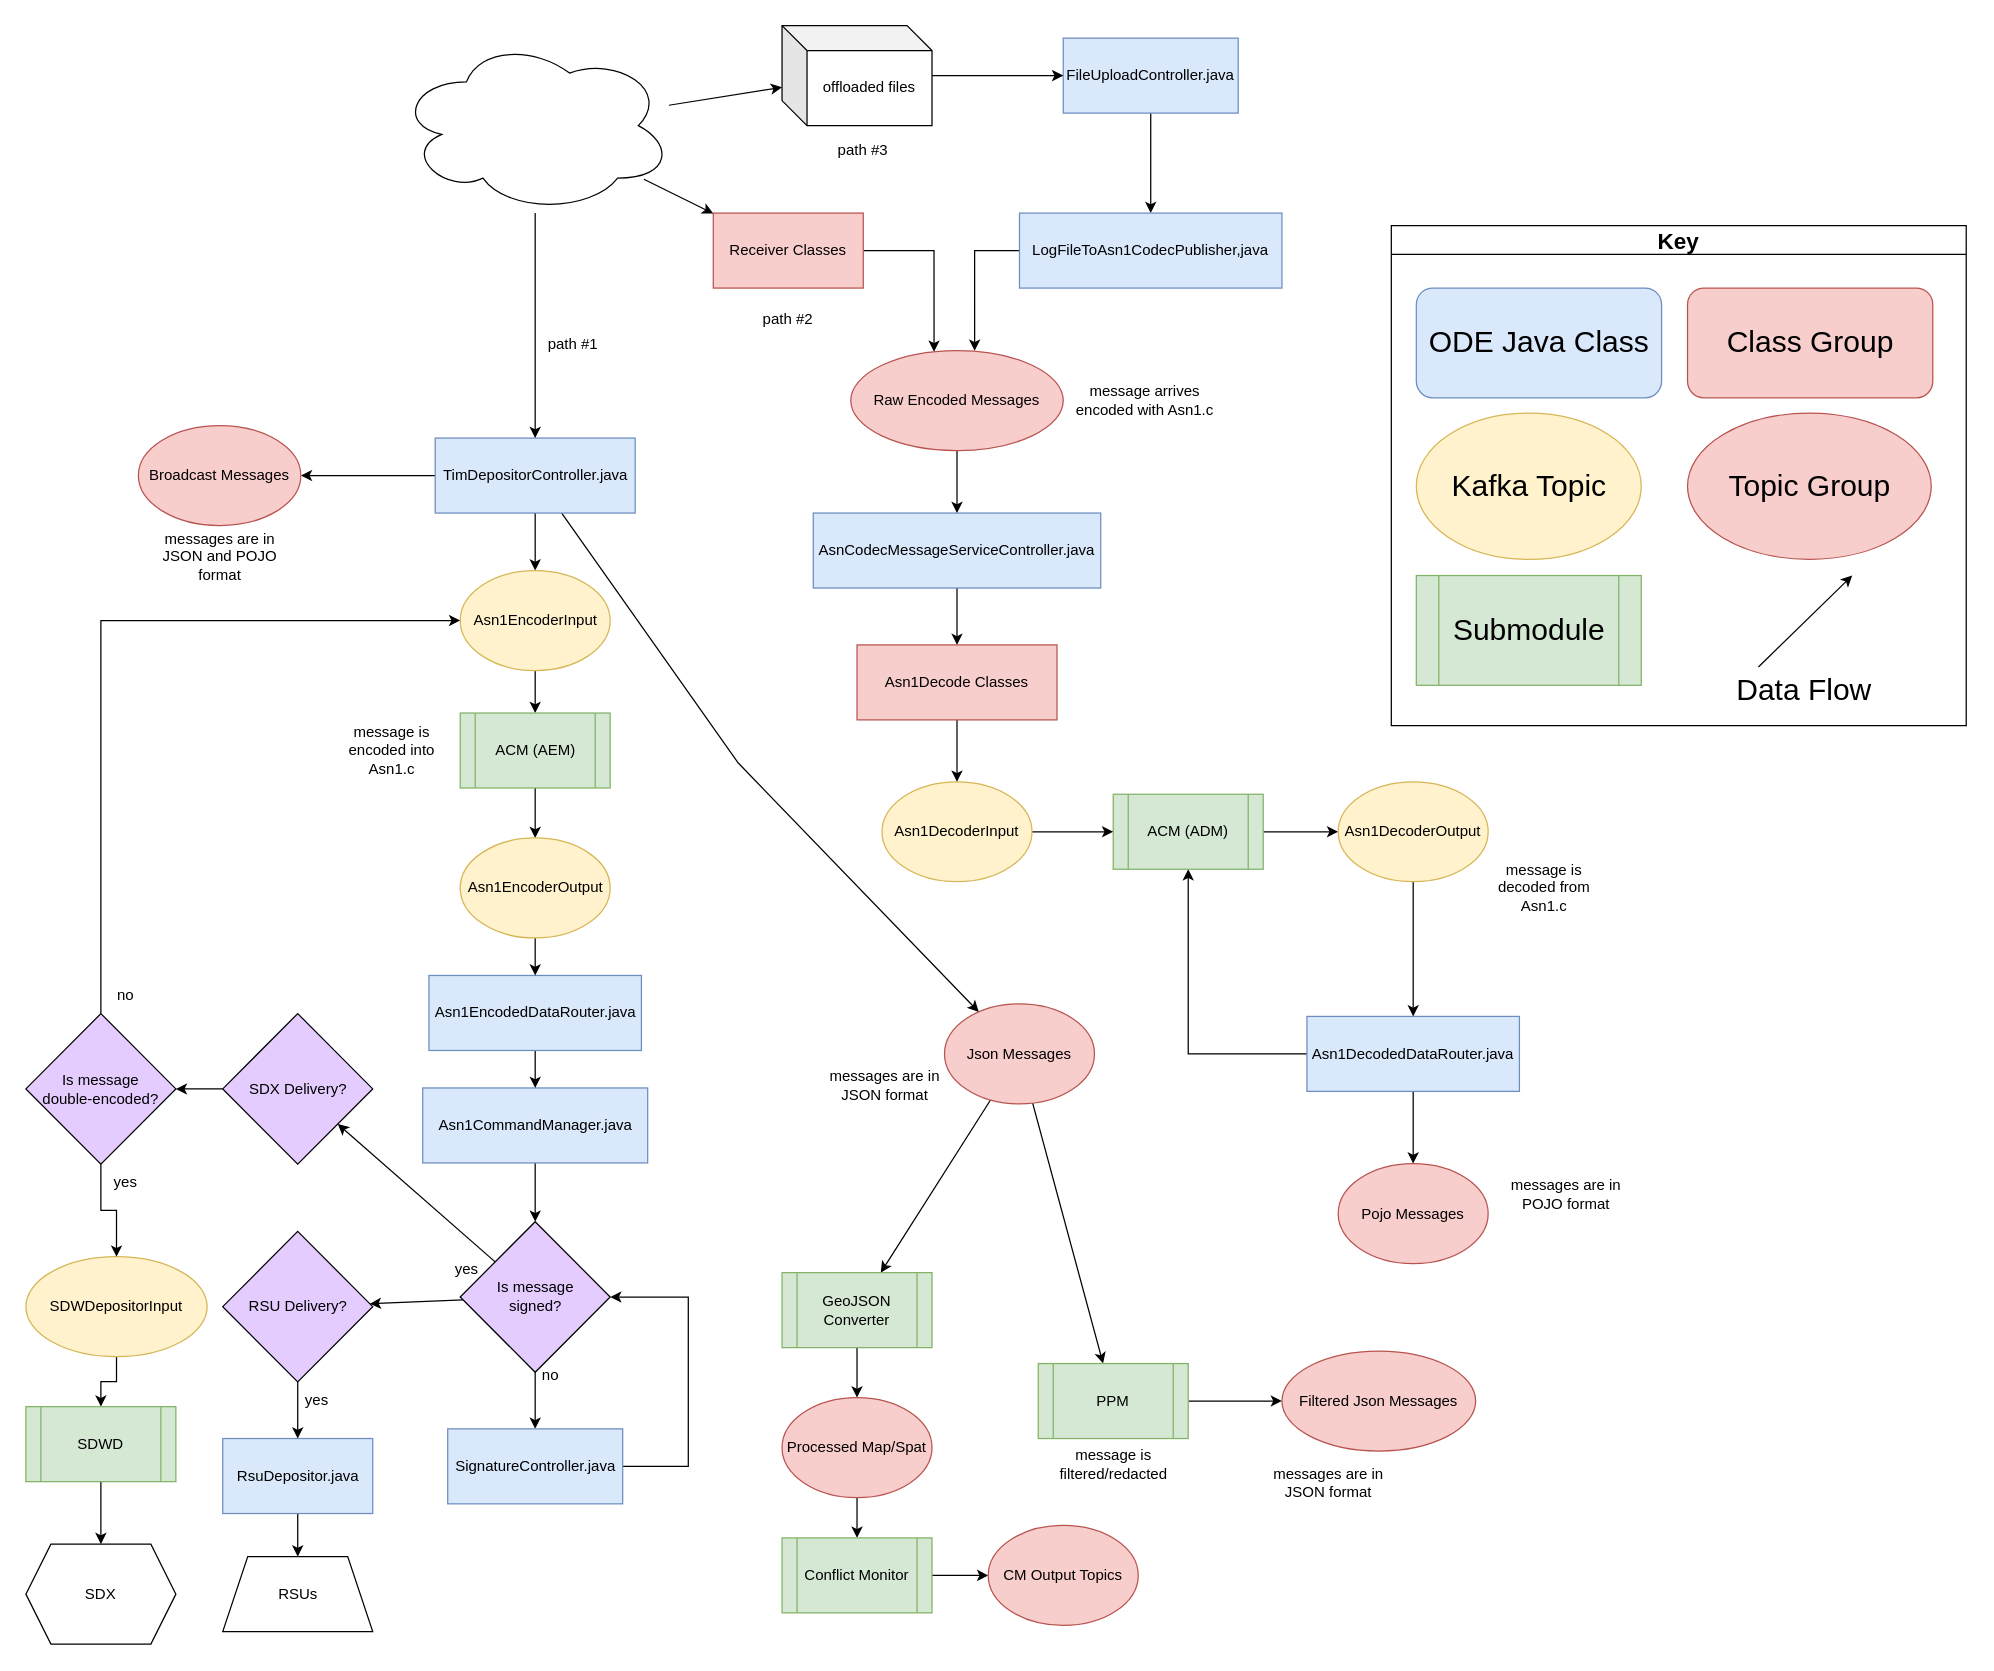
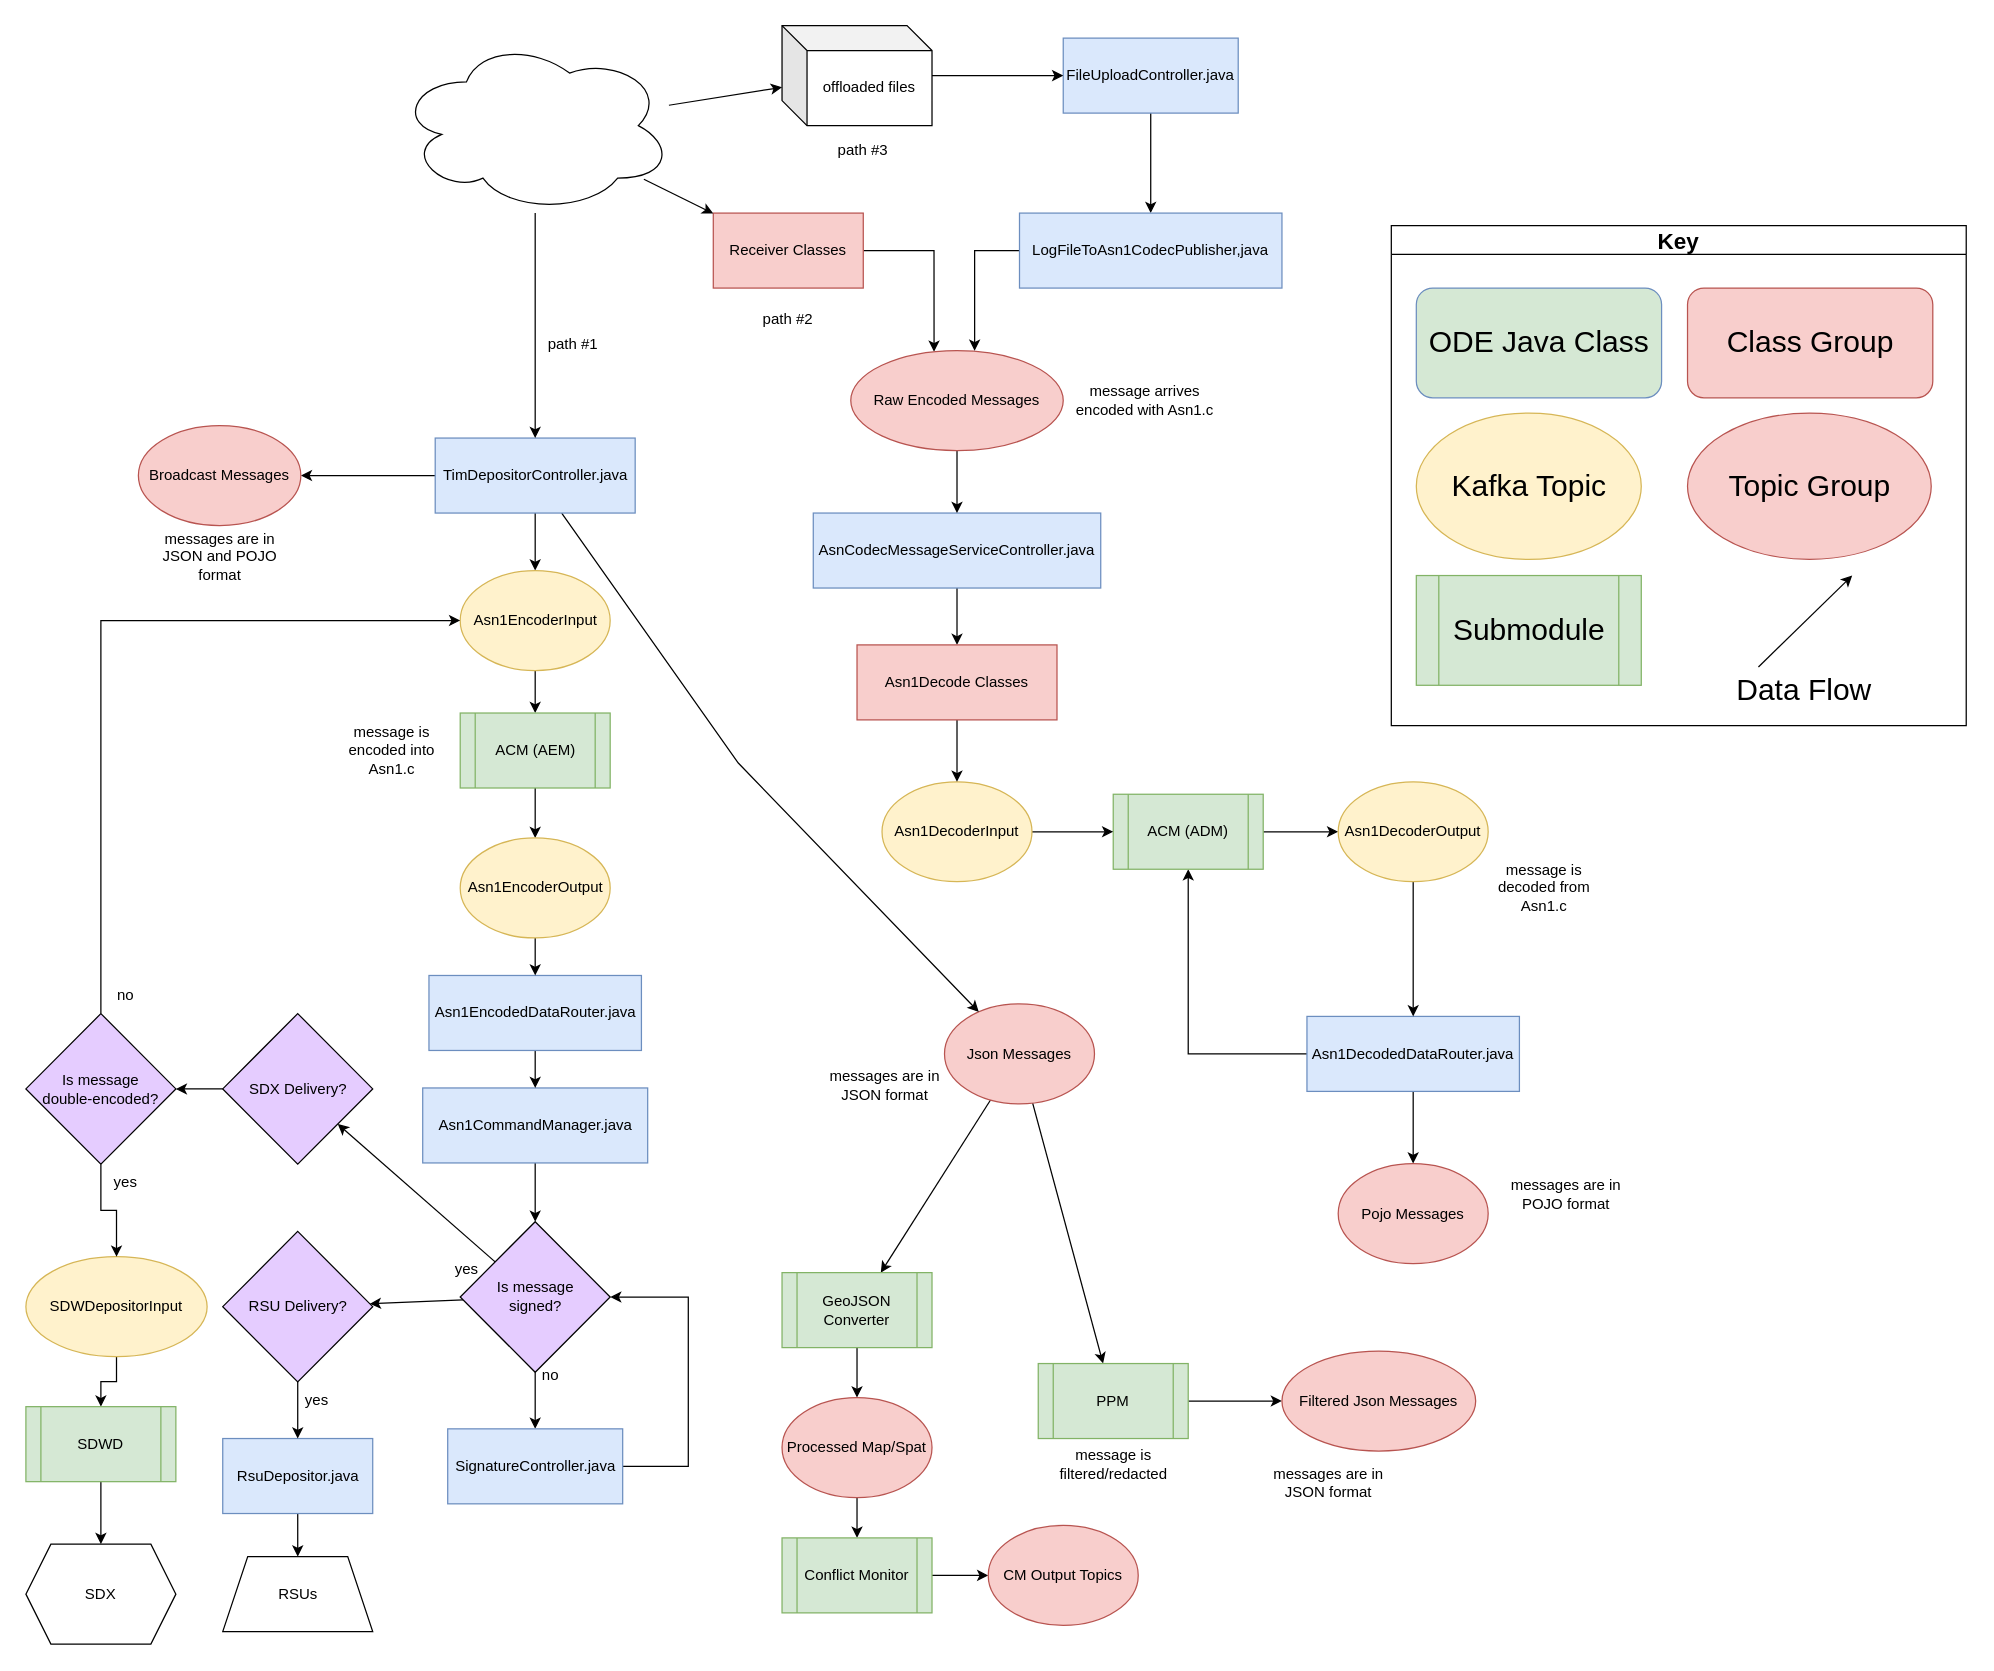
node "ODE Java Class": fillcolor #dae8fc -> #d5e8d4
